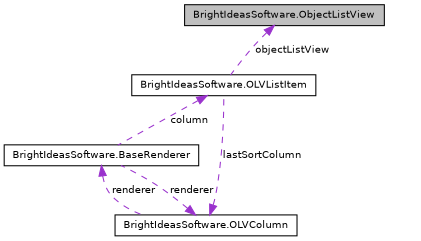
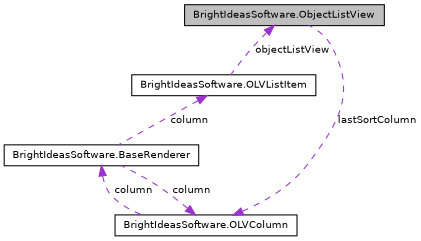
edge "BrightIdeasSoftware.OLVListItem" -> "BrightIdeasSoftware.OLVColumn": now "BrightIdeasSoftware.ObjectListView" -> "BrightIdeasSoftware.OLVColumn"
edge "BrightIdeasSoftware.OLVColumn" -> "BrightIdeasSoftware.BaseRenderer": label "renderer" -> "column"
edge "BrightIdeasSoftware.BaseRenderer" -> "BrightIdeasSoftware.OLVColumn": label "renderer" -> "column"
